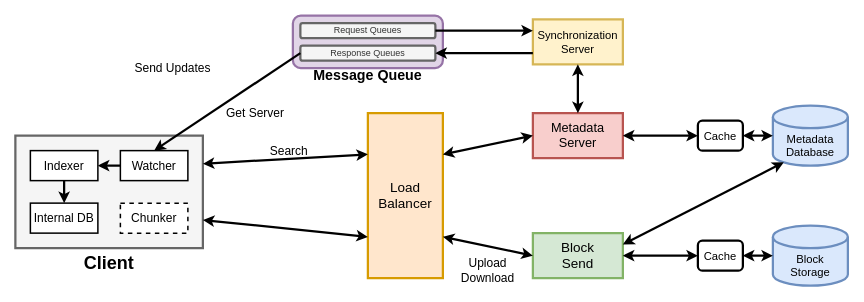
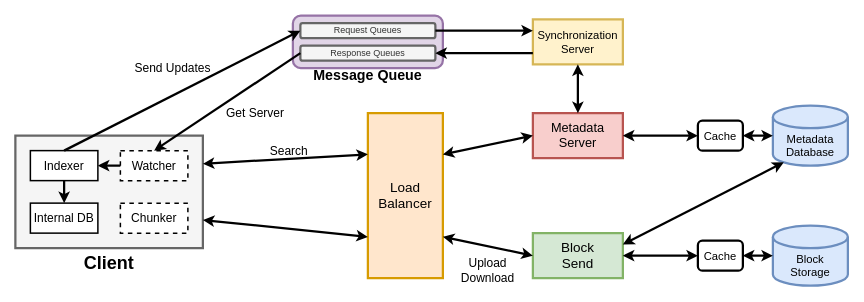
edge "Indexer" -> "Request Queues": added
node "Watcher": style solid -> dashed
